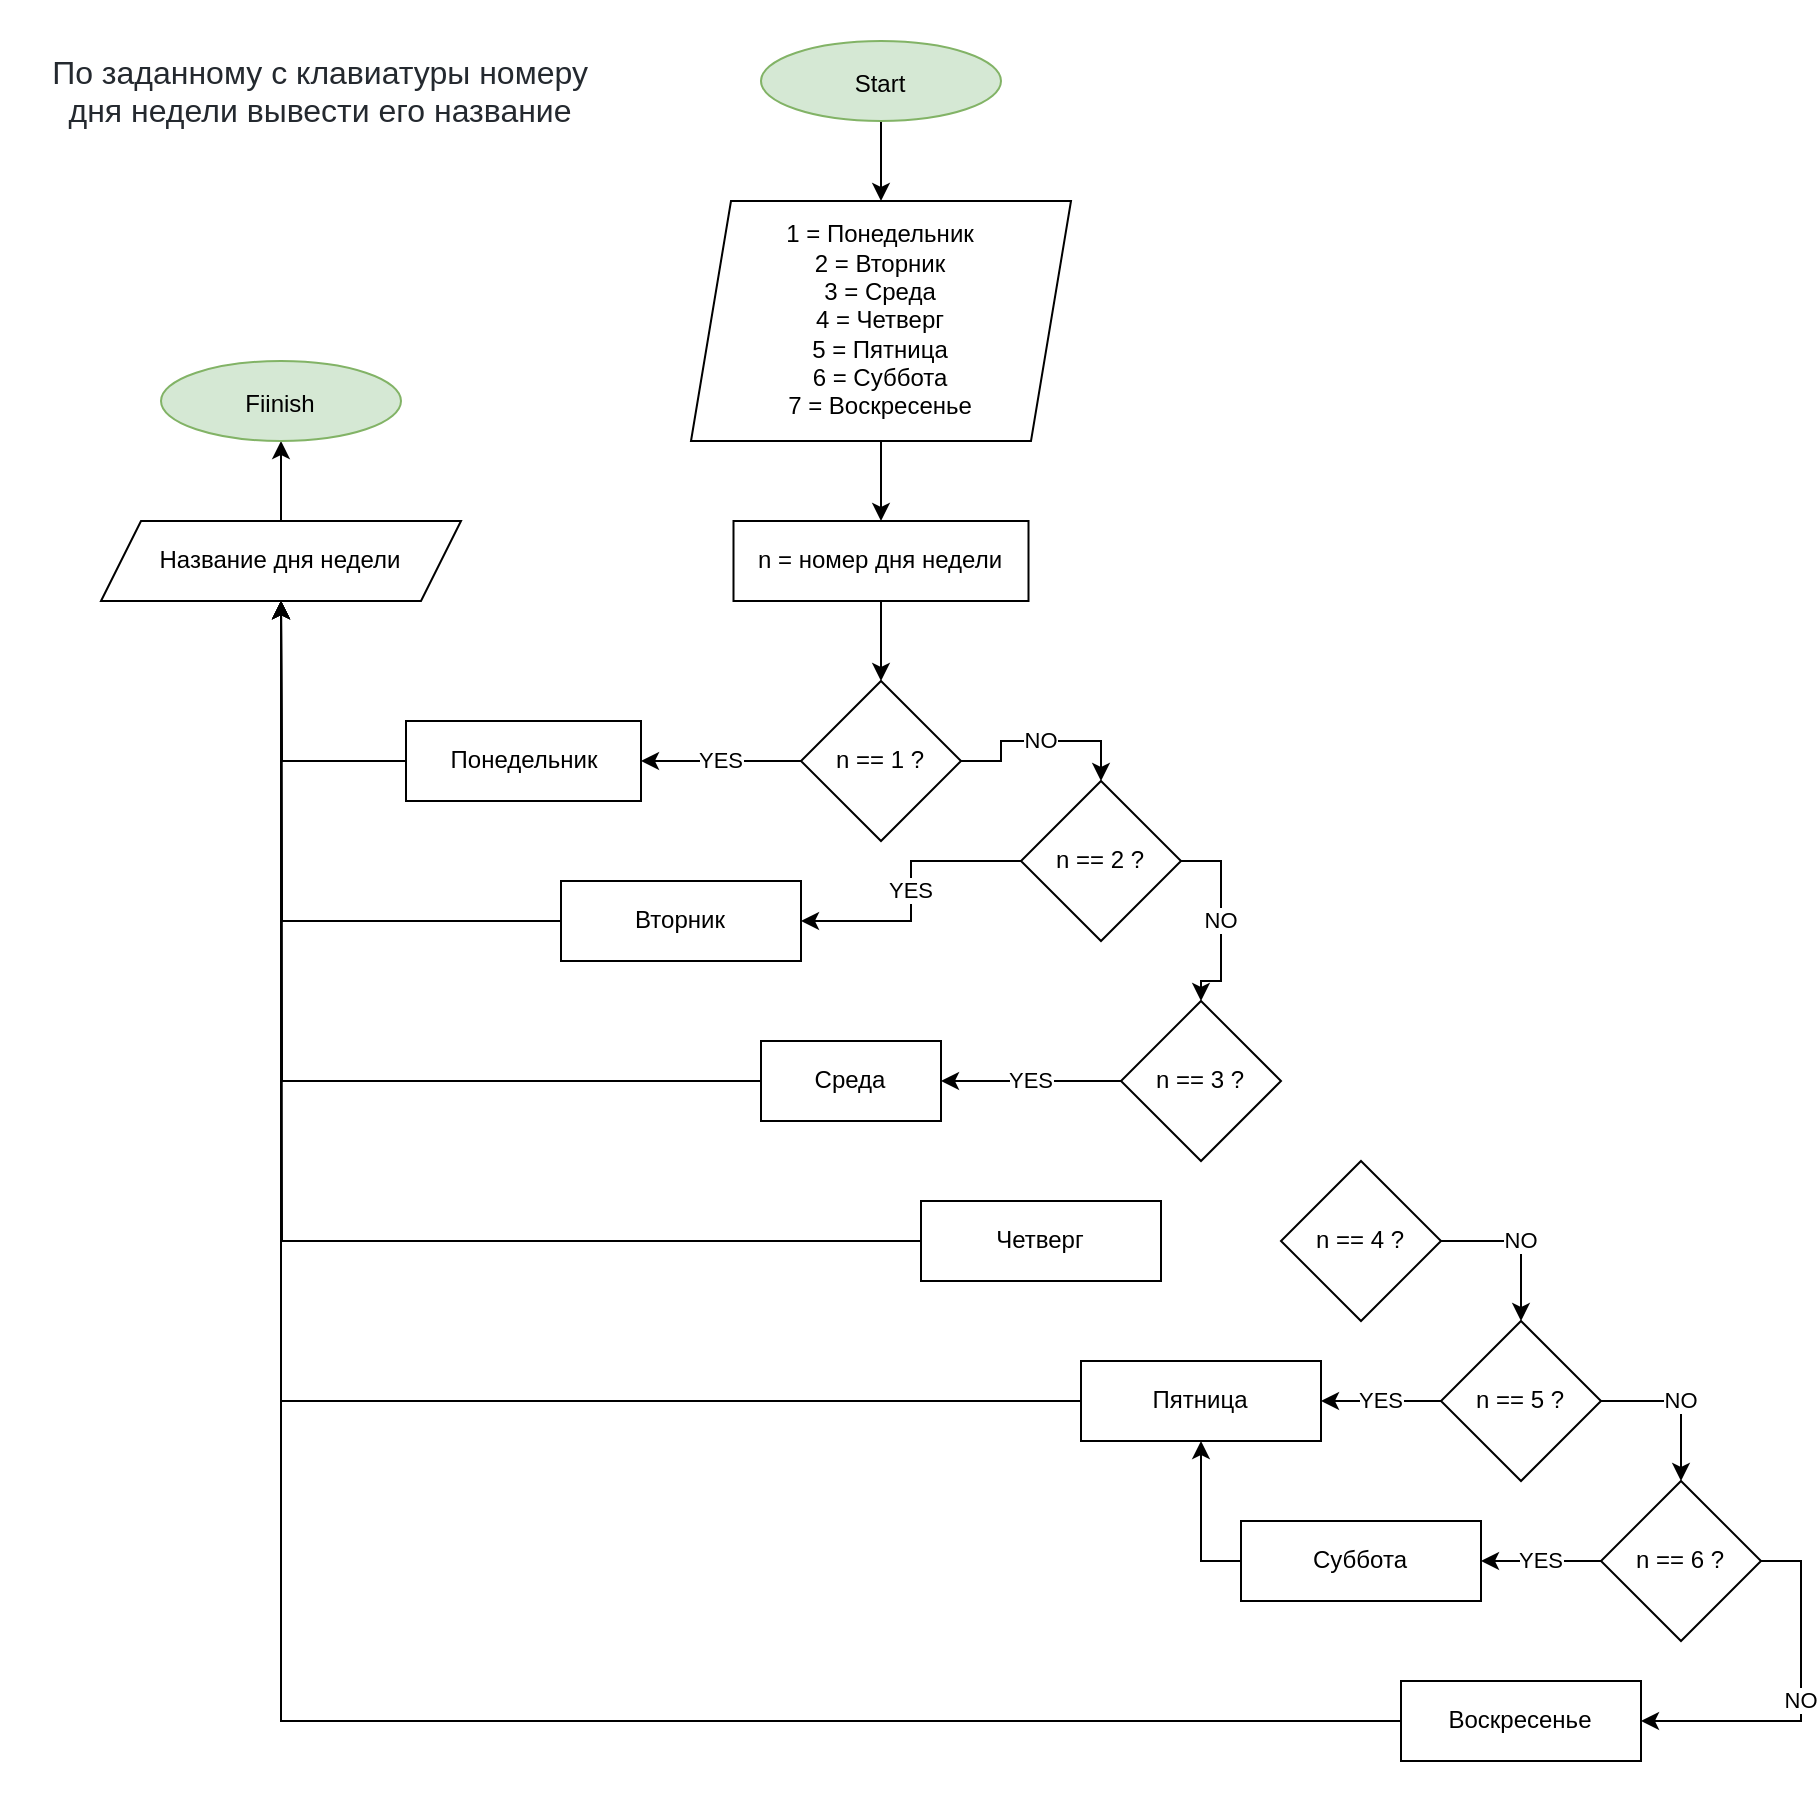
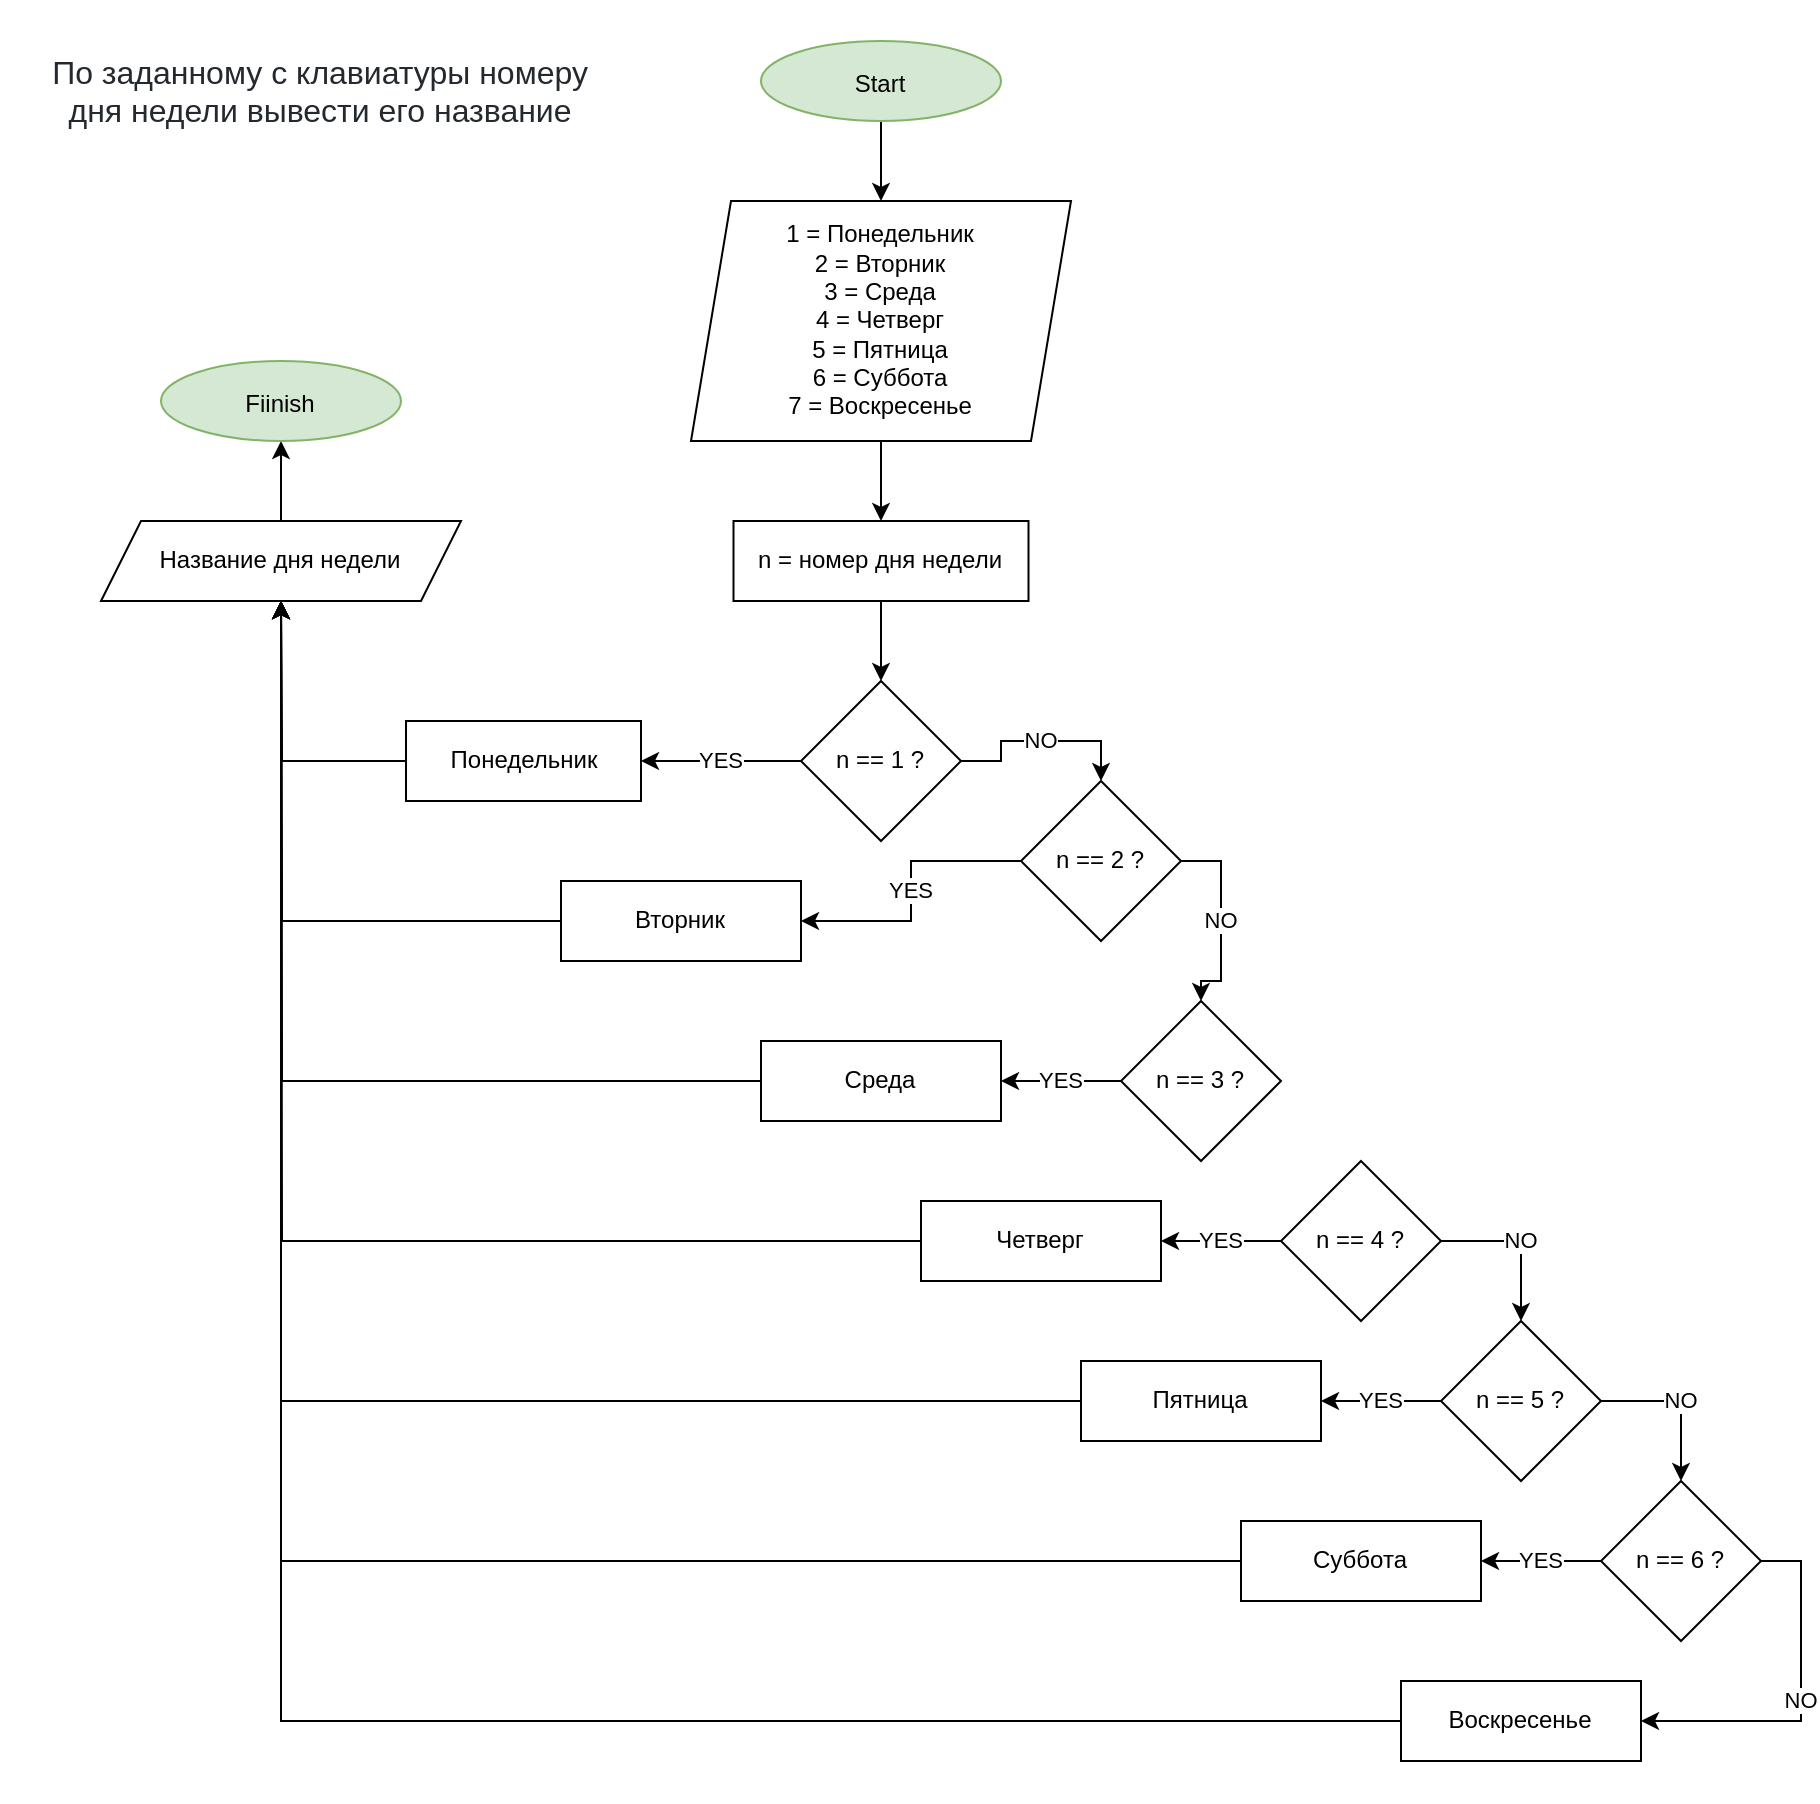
node "Среда": size 180x80 -> 240x80
edge "n == 4 ?" -> "Четверг": added, label "YES"
edge "Суббота" -> "Пятница": now "Суббота" -> "Название дня недели"
